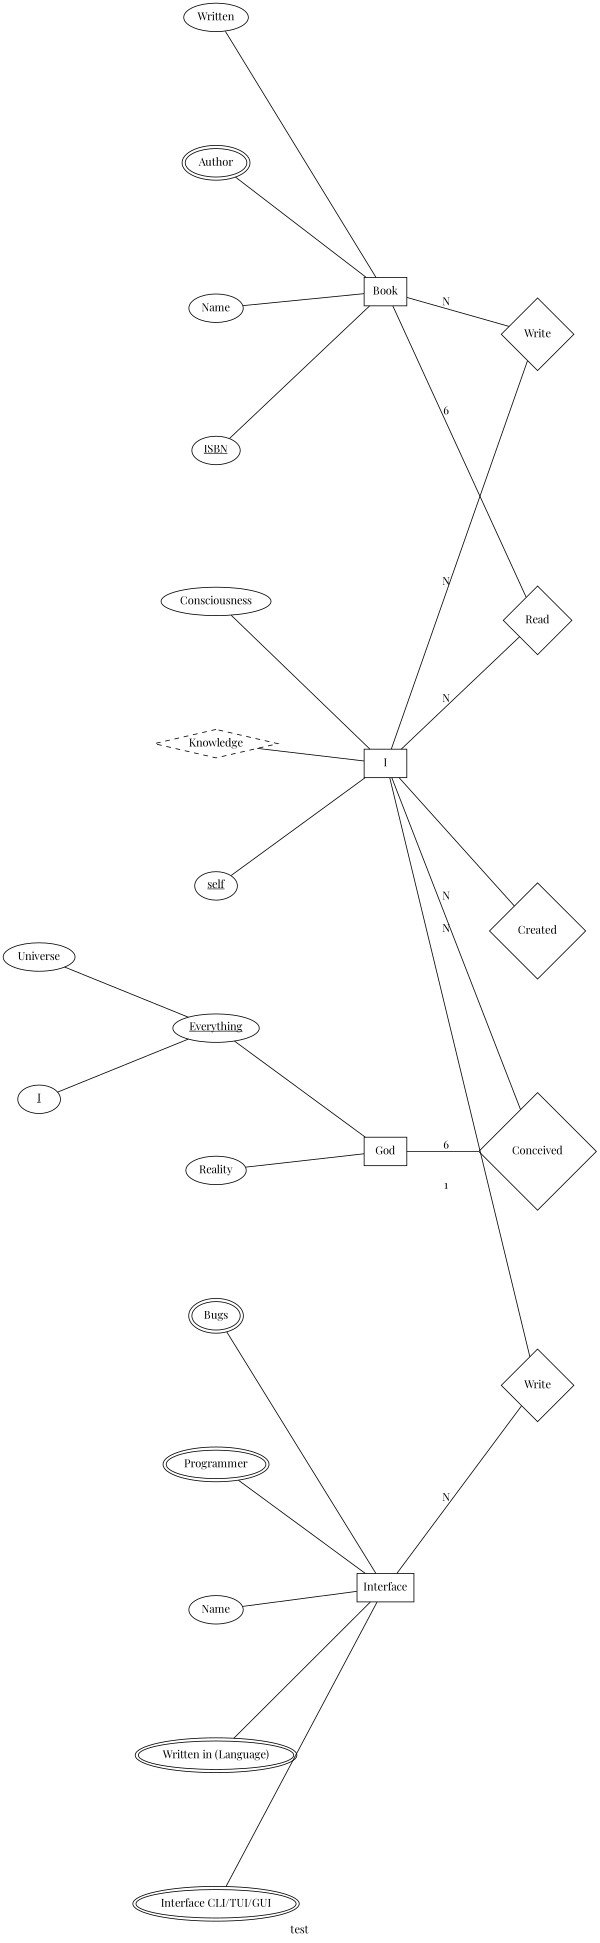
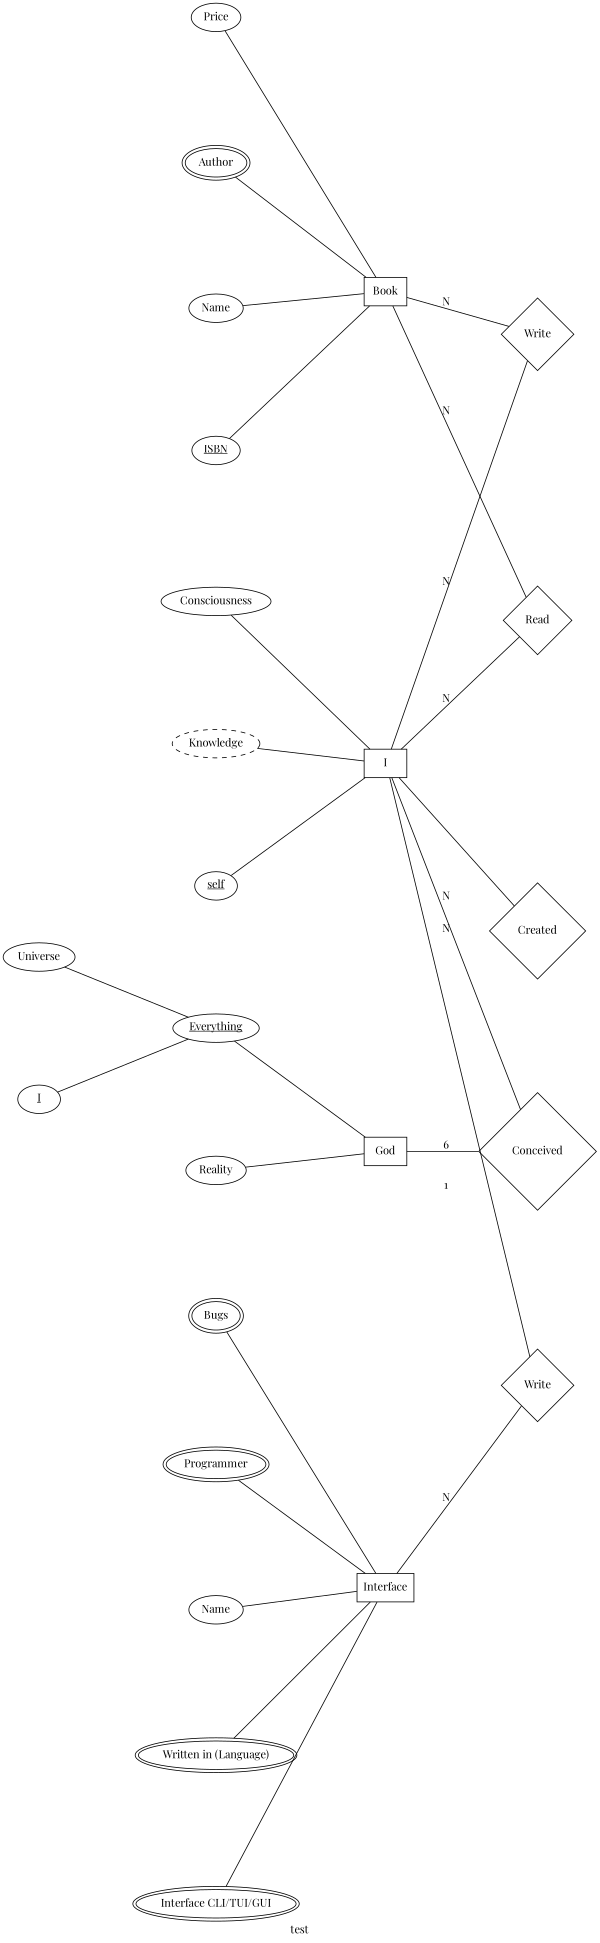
node "Written": label "Written" -> "Price"
edge "Book" -- "Read": label "6" -> "N"
node "Knowledge": shape diamond -> ellipse
